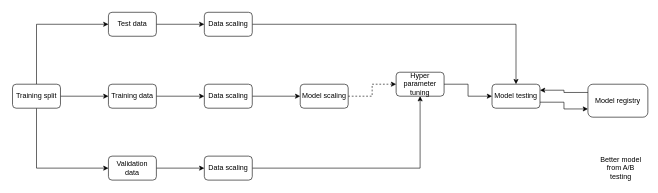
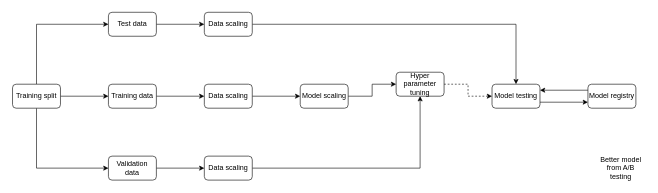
edge "Hyper parameter tuning" -> "Model testing": style solid -> dashed
edge "Model scaling" -> "Hyper parameter tuning": style dashed -> solid
node "Model registry": size 60x33 -> 48x24
